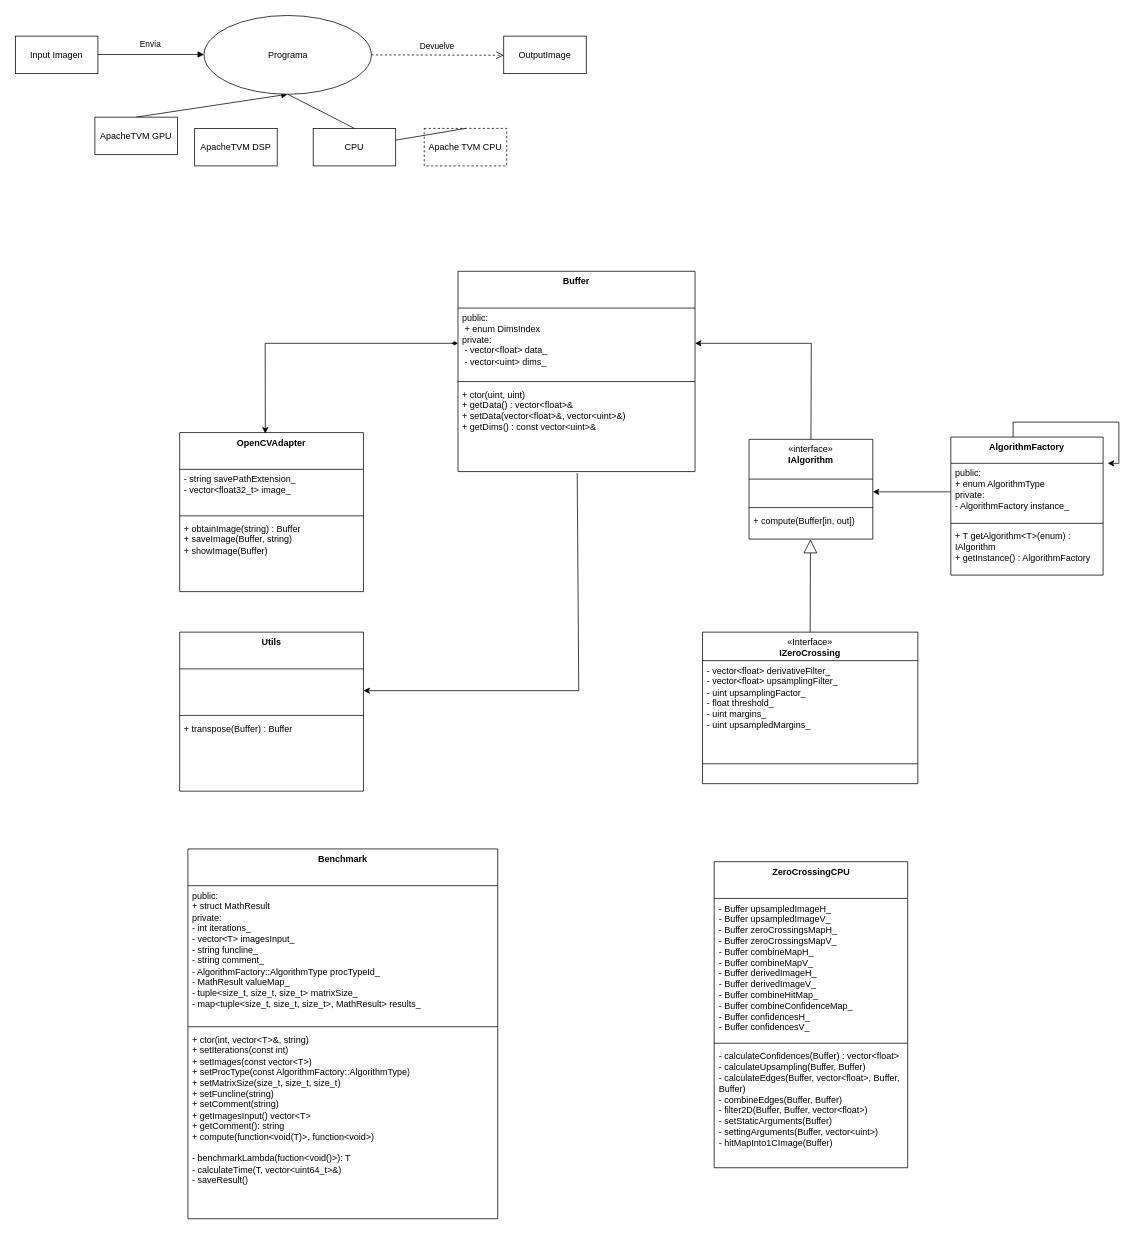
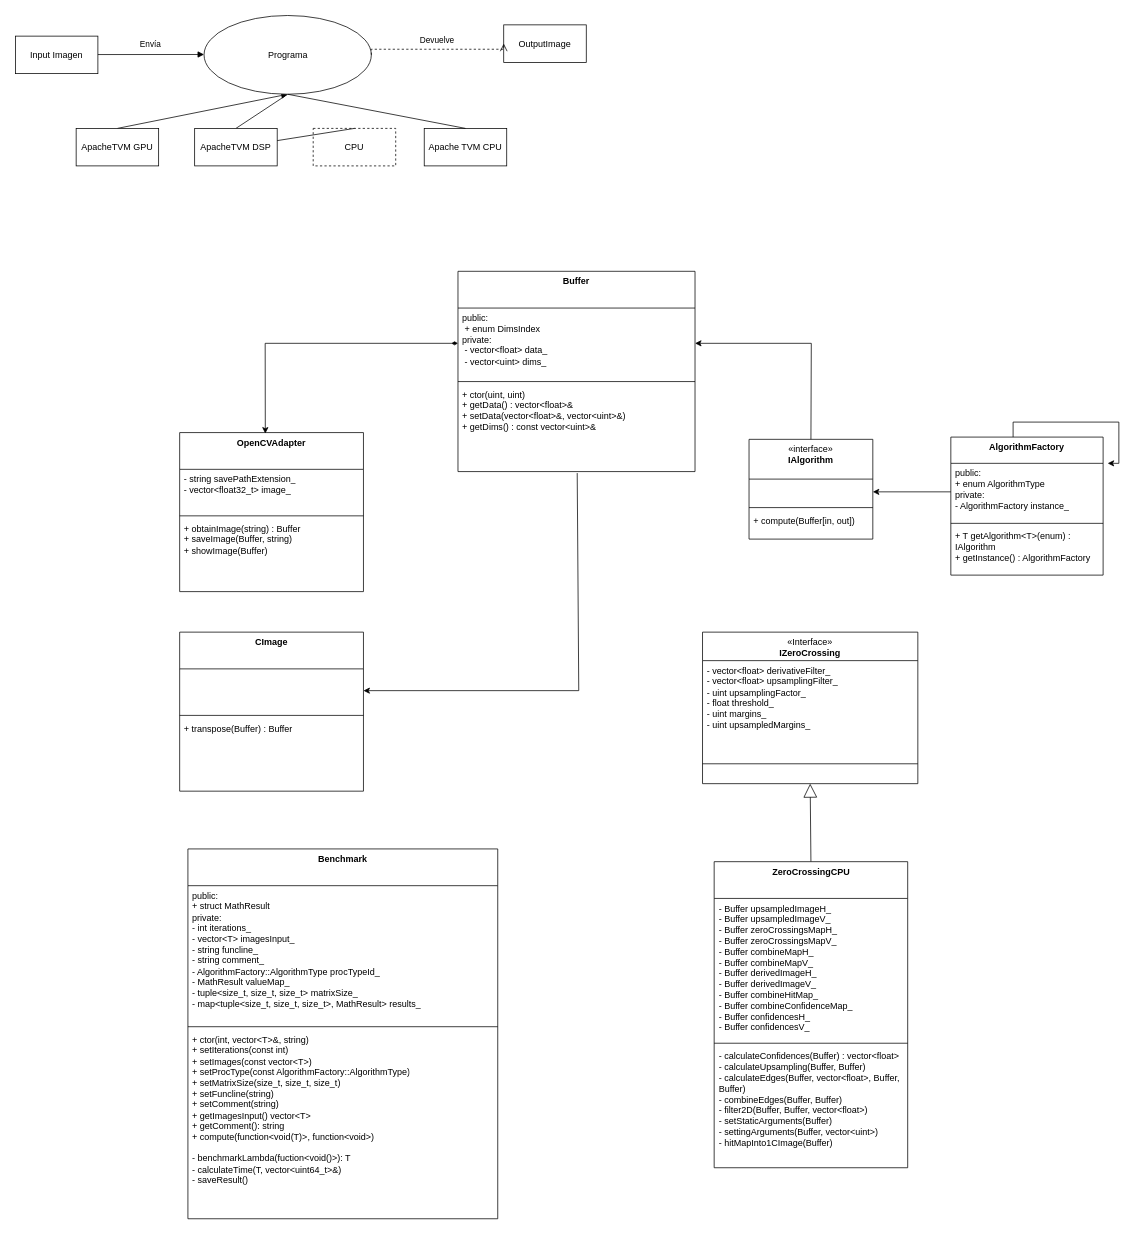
node "OutputImage": moved (545, 55) -> (545, 44)
edge "Programa" -- "ApacheTVM DSP": added
edge "Programa" -- "CPU": now "ApacheTVM DSP" -- "CPU"
edge "CPU" -- "Apache TVM CPU": now "Programa" -- "Apache TVM CPU"
node "ApacheTVM GPU": moved (136, 136) -> (117, 147)
node "CPU": style solid -> dashed
node "Apache TVM CPU": style dashed -> solid
edge "«Interface» IZeroCrossing" -> "+ compute(Buffer[in, out])": removed
node "Utils": label "Utils" -> "CImage"
edge "ZeroCrossingCPU" -> "«Interface» IZeroCrossing": added
